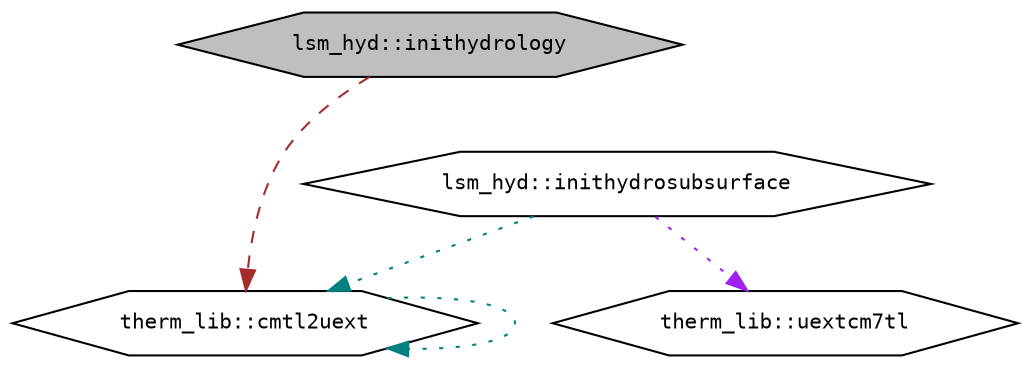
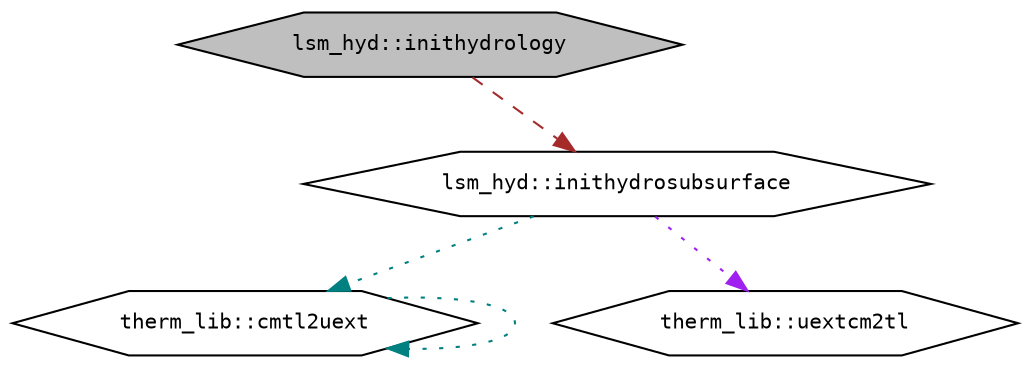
edge "lsm_hyd::inithydrology" -> "therm_lib::cmtl2uext": now "lsm_hyd::inithydrology" -> "lsm_hyd::inithydrosubsurface"
node "therm_lib::uextcm7tl": label "therm_lib::uextcm7tl" -> "therm_lib::uextcm2tl"
